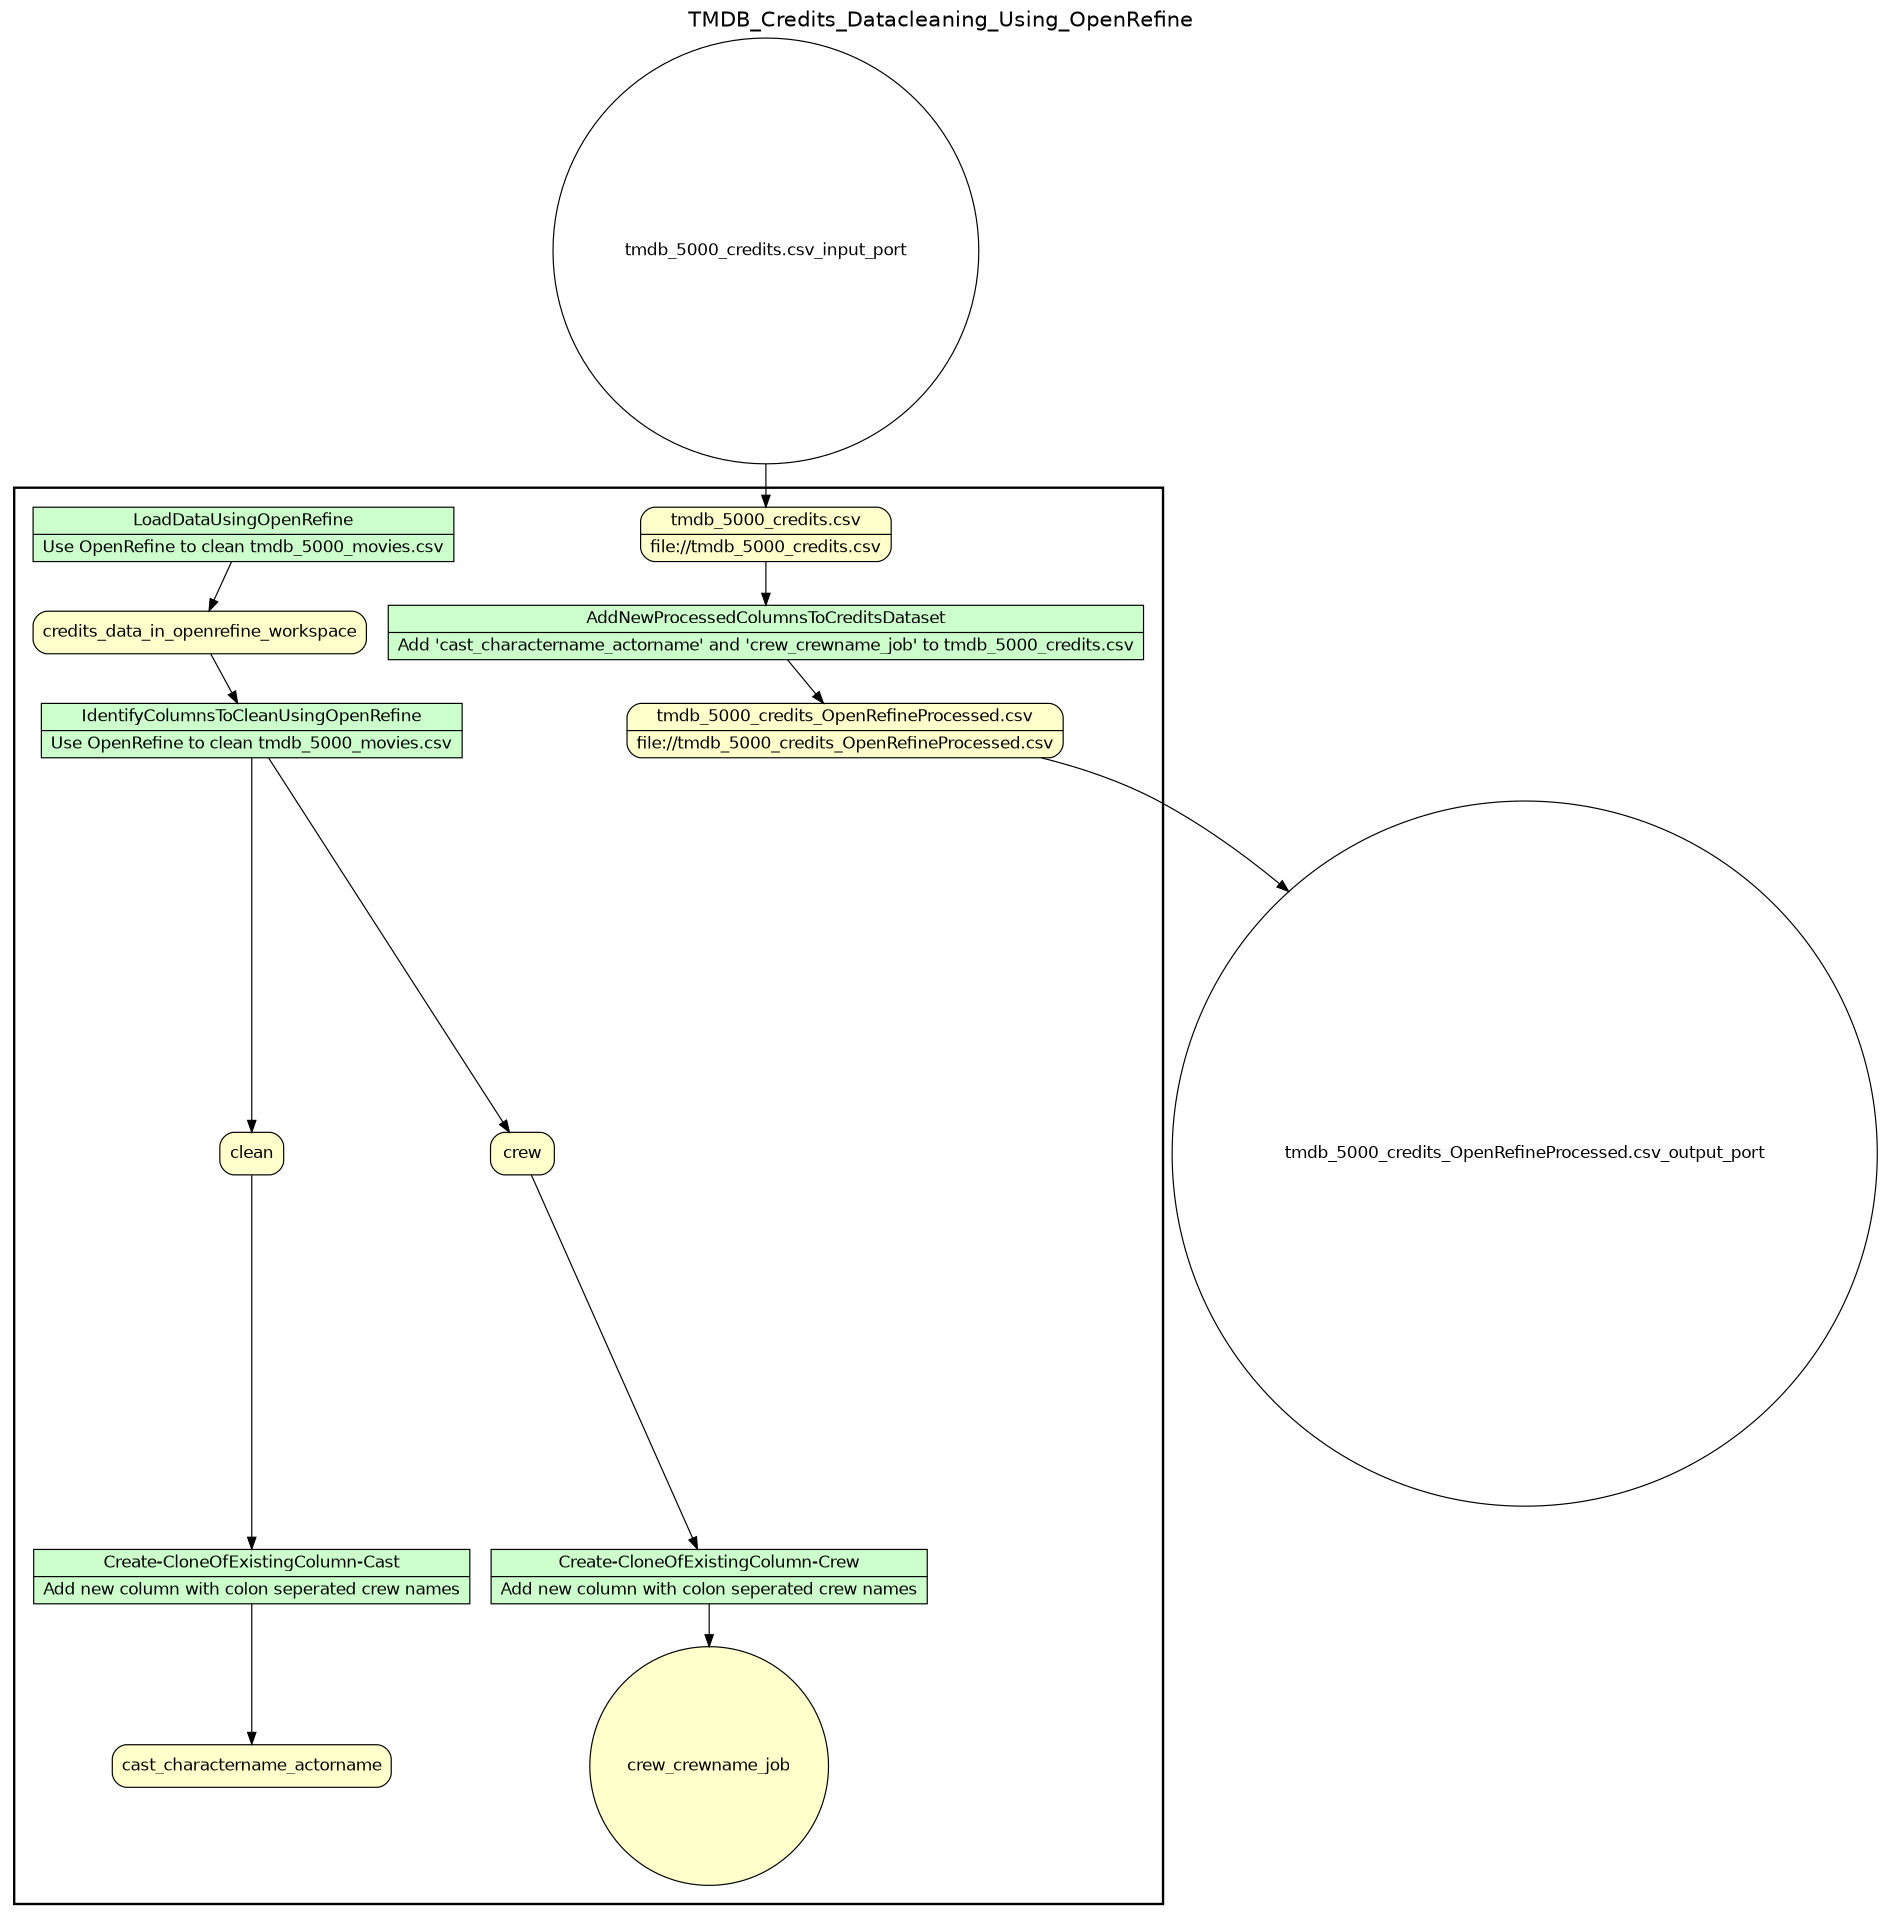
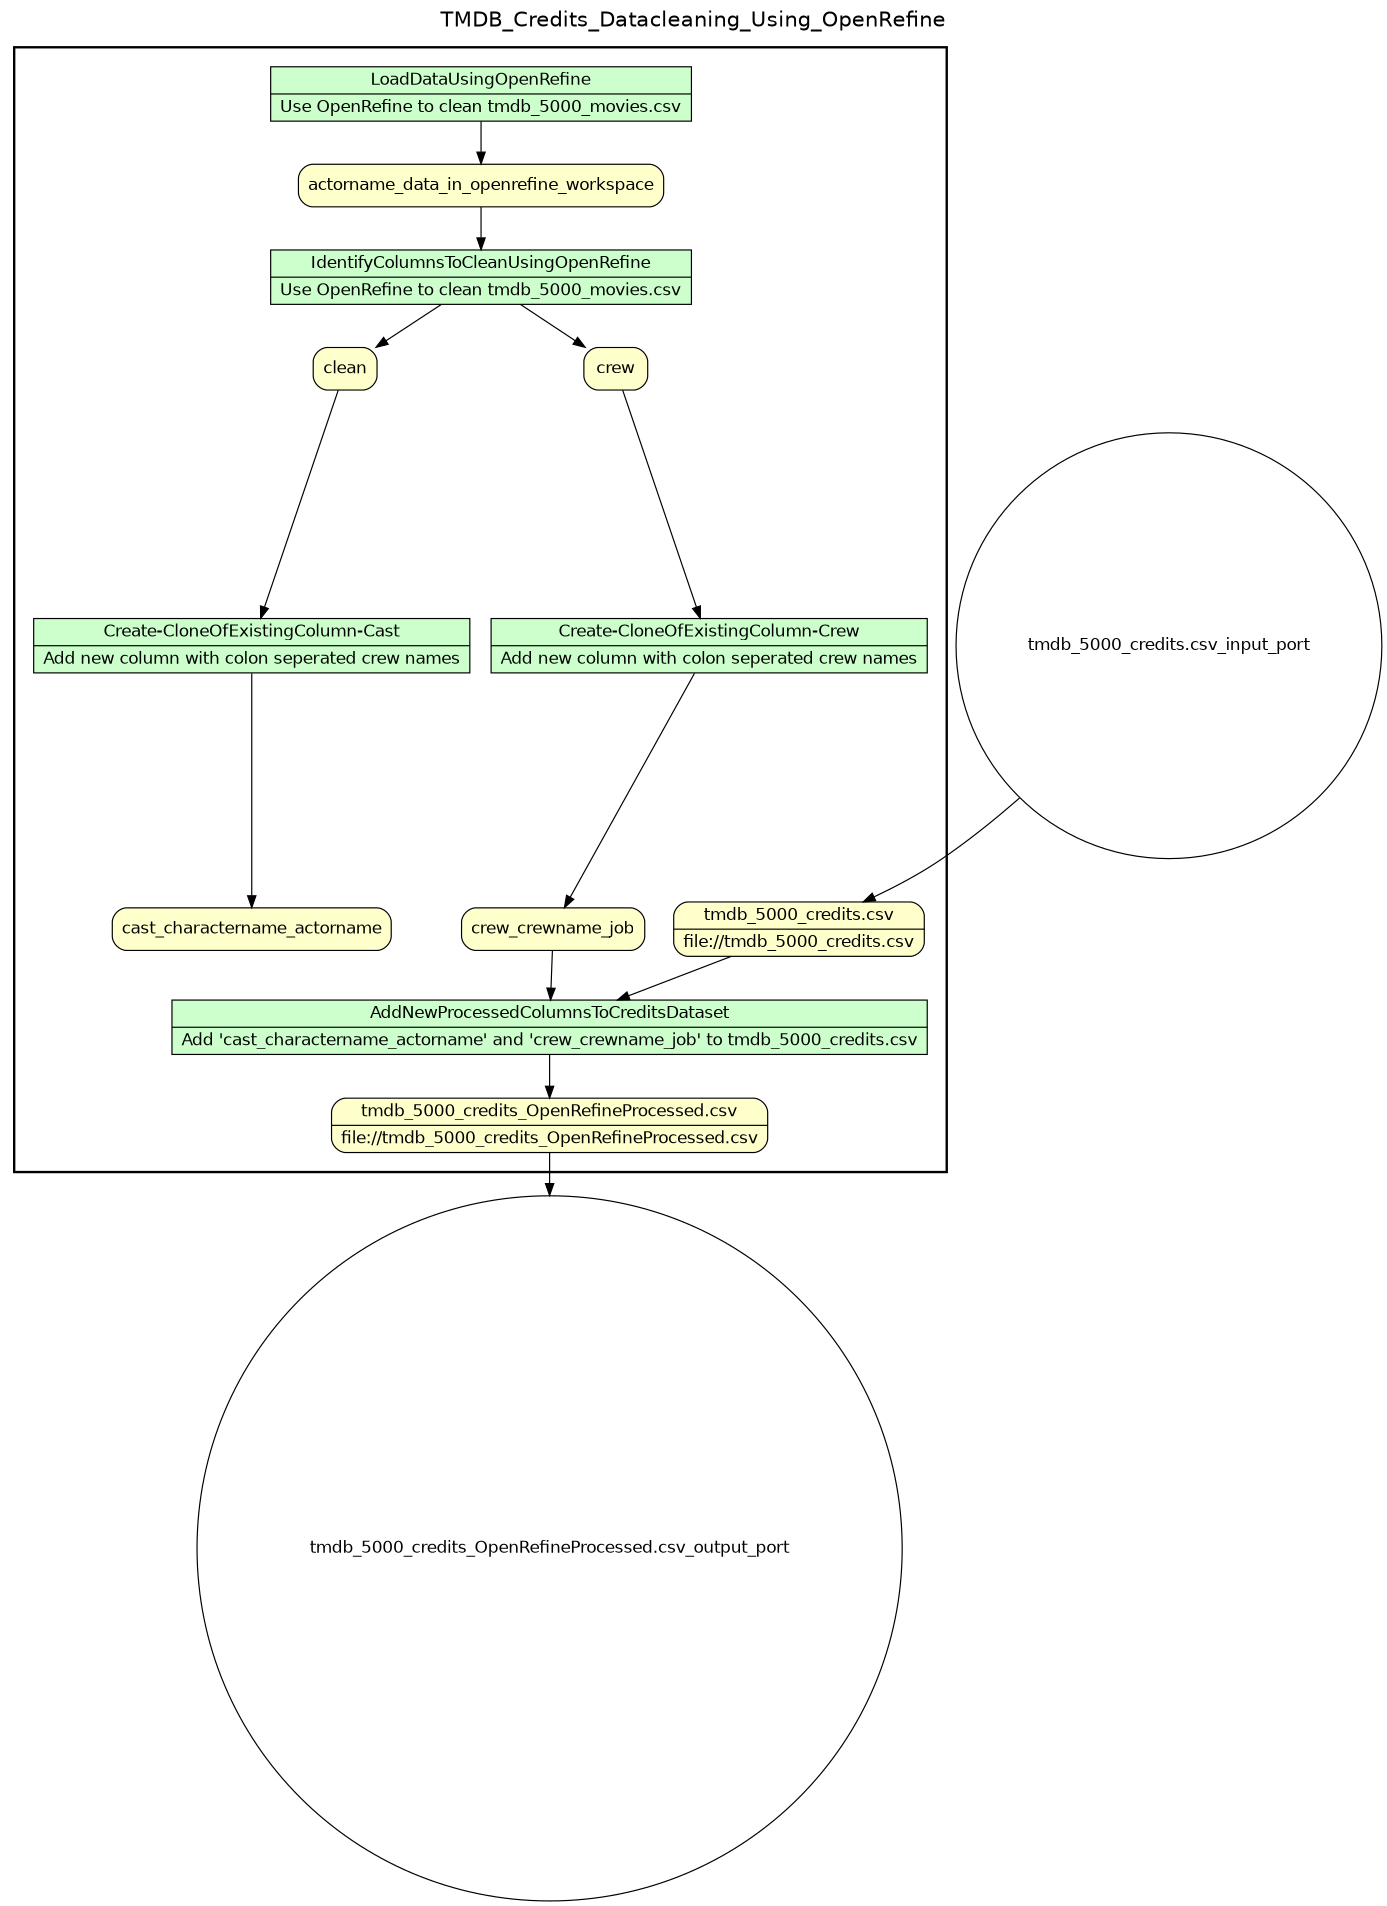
node "credits_data_in_openrefine_workspace": label "credits_data_in_openrefine_workspace" -> "actorname_data_in_openrefine_workspace"
edge "crew_crewname_job" -> "AddNewProcessedColumnsToCreditsDataset": added
node "crew_crewname_job": shape circle -> box
